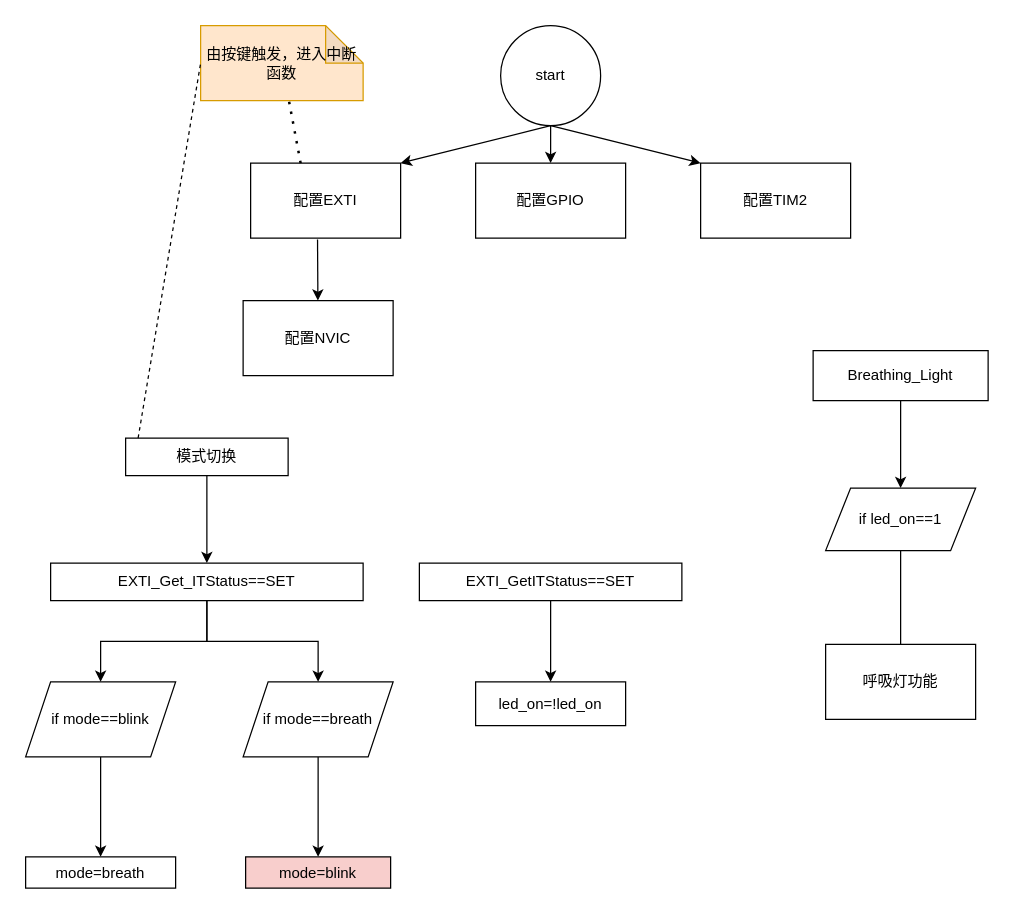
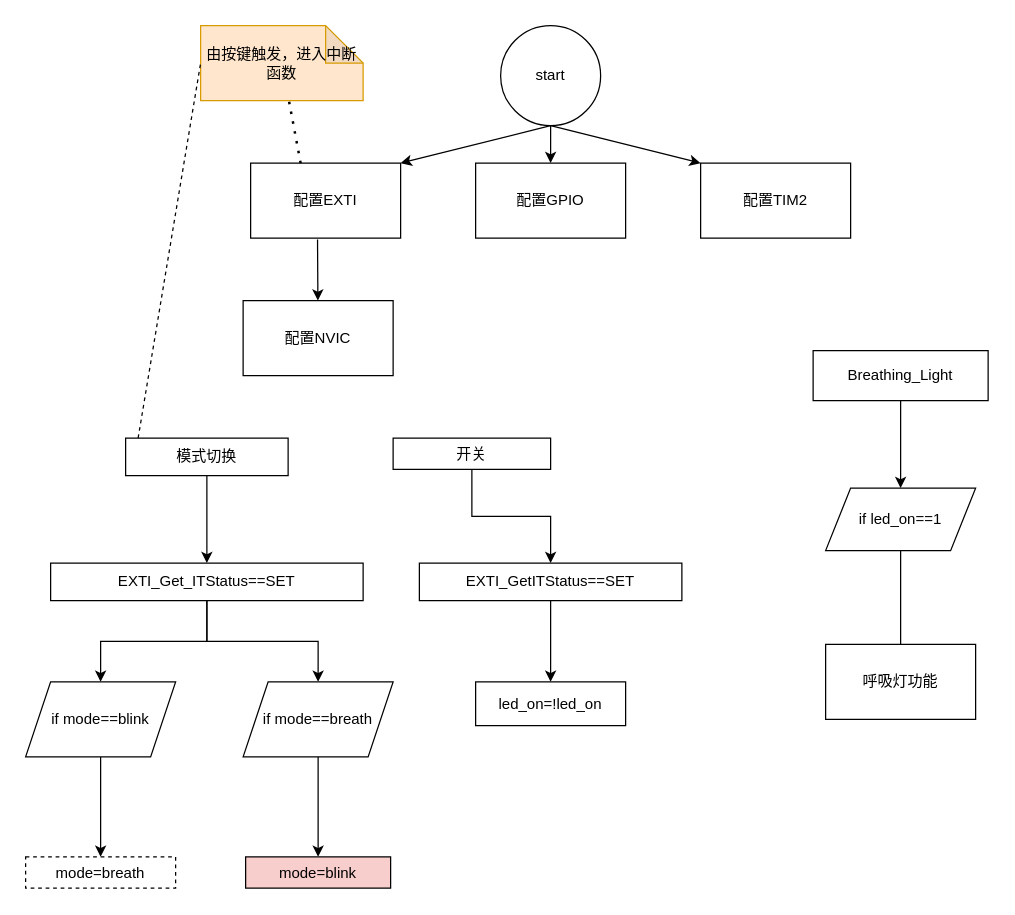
node "开关": added
edge "开关" -> "EXTI_GetITStatus==SET": added
node "mode=breath": style solid -> dashed
